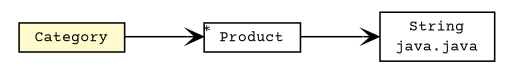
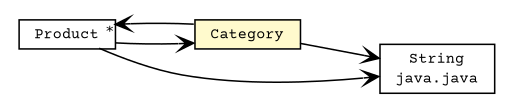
edge "Product" -> "Category": added
edge "Category" -> "String": added
